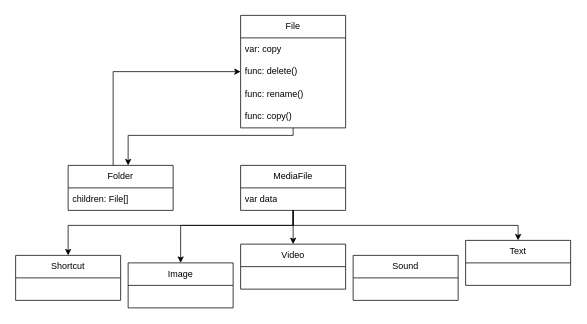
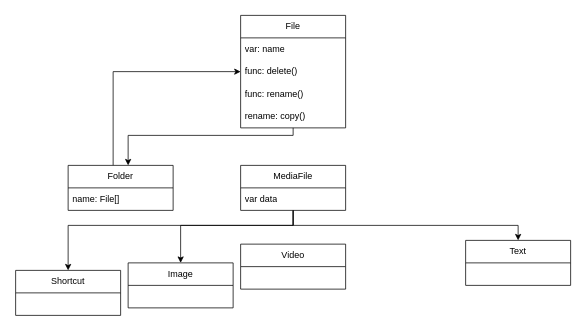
node "var: copy": label "var: copy" -> "var: name"
node "func: copy()": label "func: copy()" -> "rename: copy()"
node "children: File[]": label "children: File[]" -> "name: File[]"
edge "MediaFile" -> "Video": removed
node "Shortcut": moved (68, 278) -> (68, 293)
node "Sound": removed
